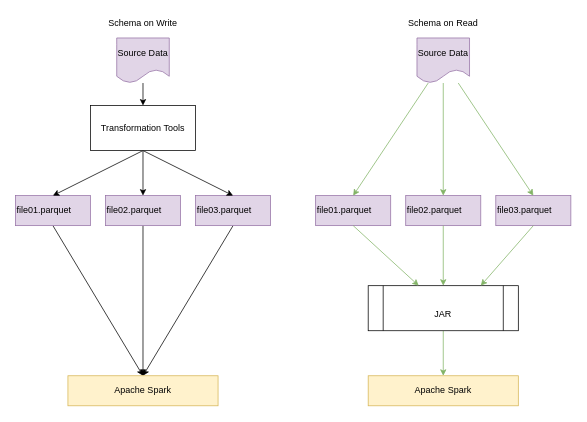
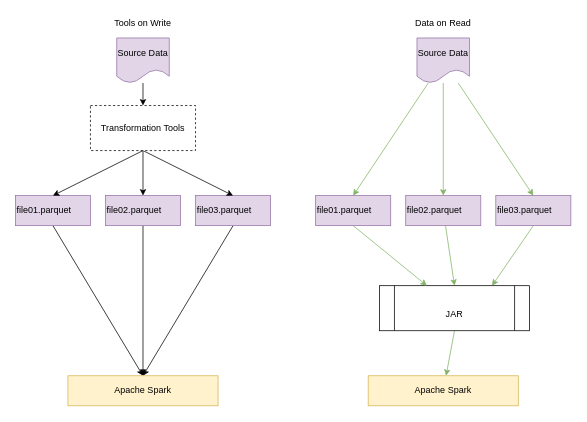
node "Schema on Write": label "Schema on Write" -> "Tools on Write"
node "Schema on Read": label "Schema on Read" -> "Data on Read"
node "Transformation Tools": style solid -> dashed
node "JAR": moved (443, 308) -> (454, 308)
